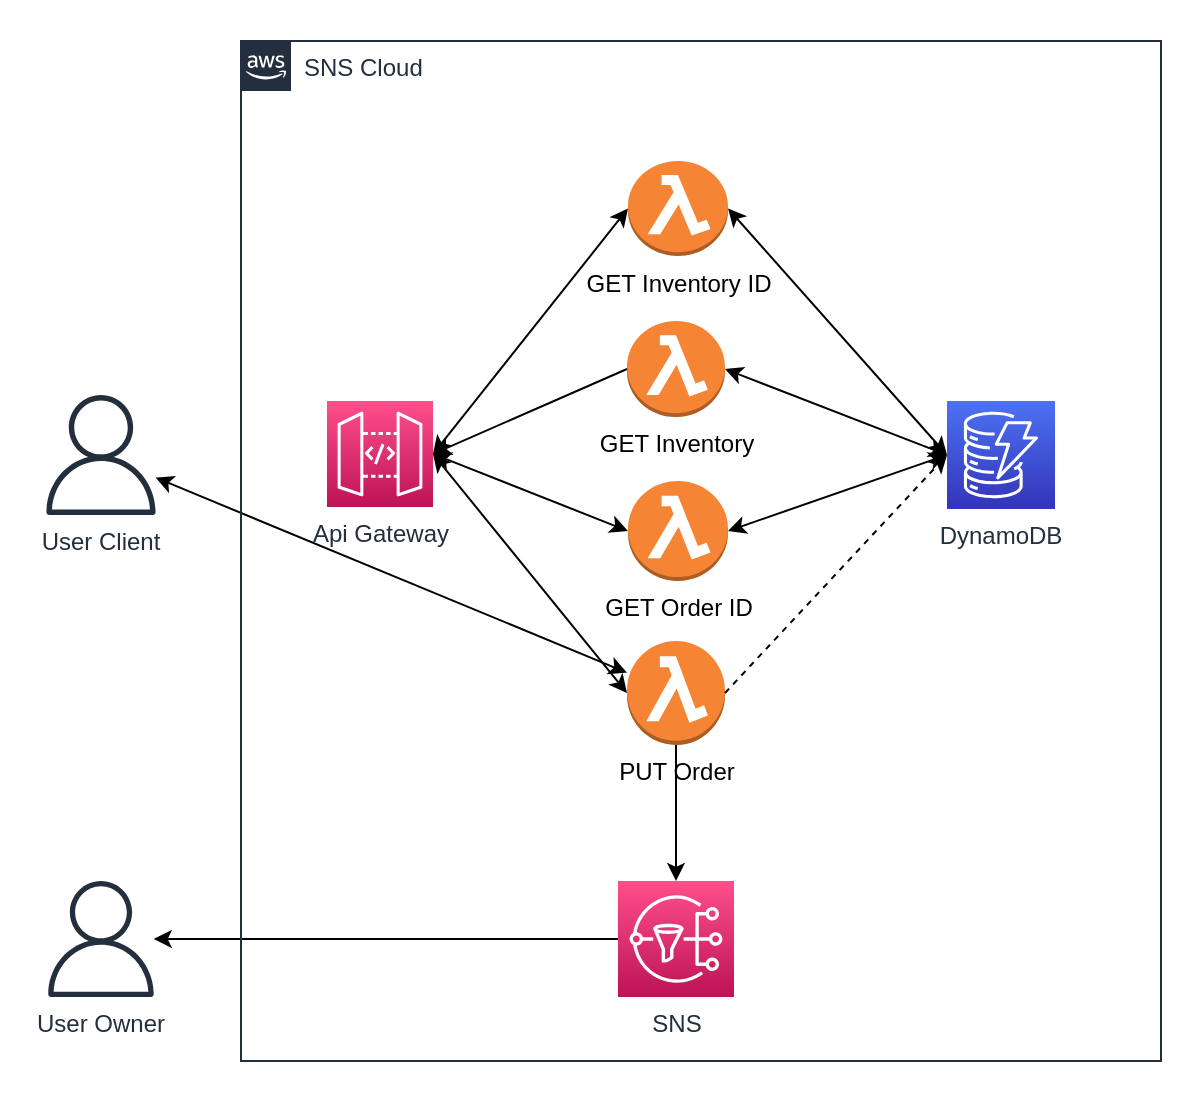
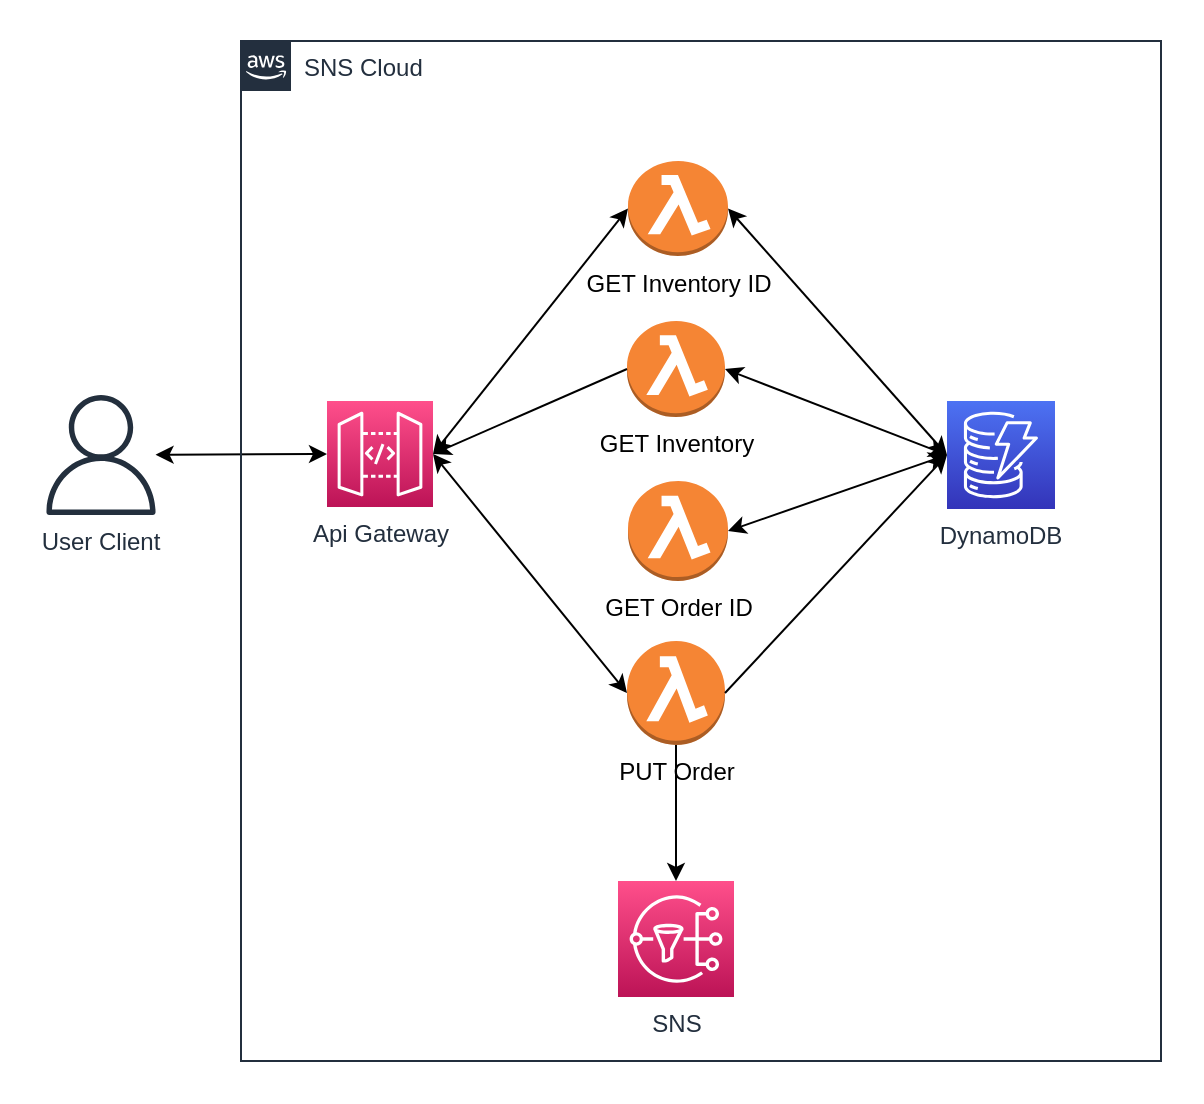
edge "Api Gateway" -- "GET Order ID": removed
edge "User Client" -- "PUT Order": now "User Client" -- "Api Gateway"
edge "PUT Order" -> "DynamoDB": style dashed -> solid
node "User Owner": removed
edge "SNS" -> "User Owner": removed
